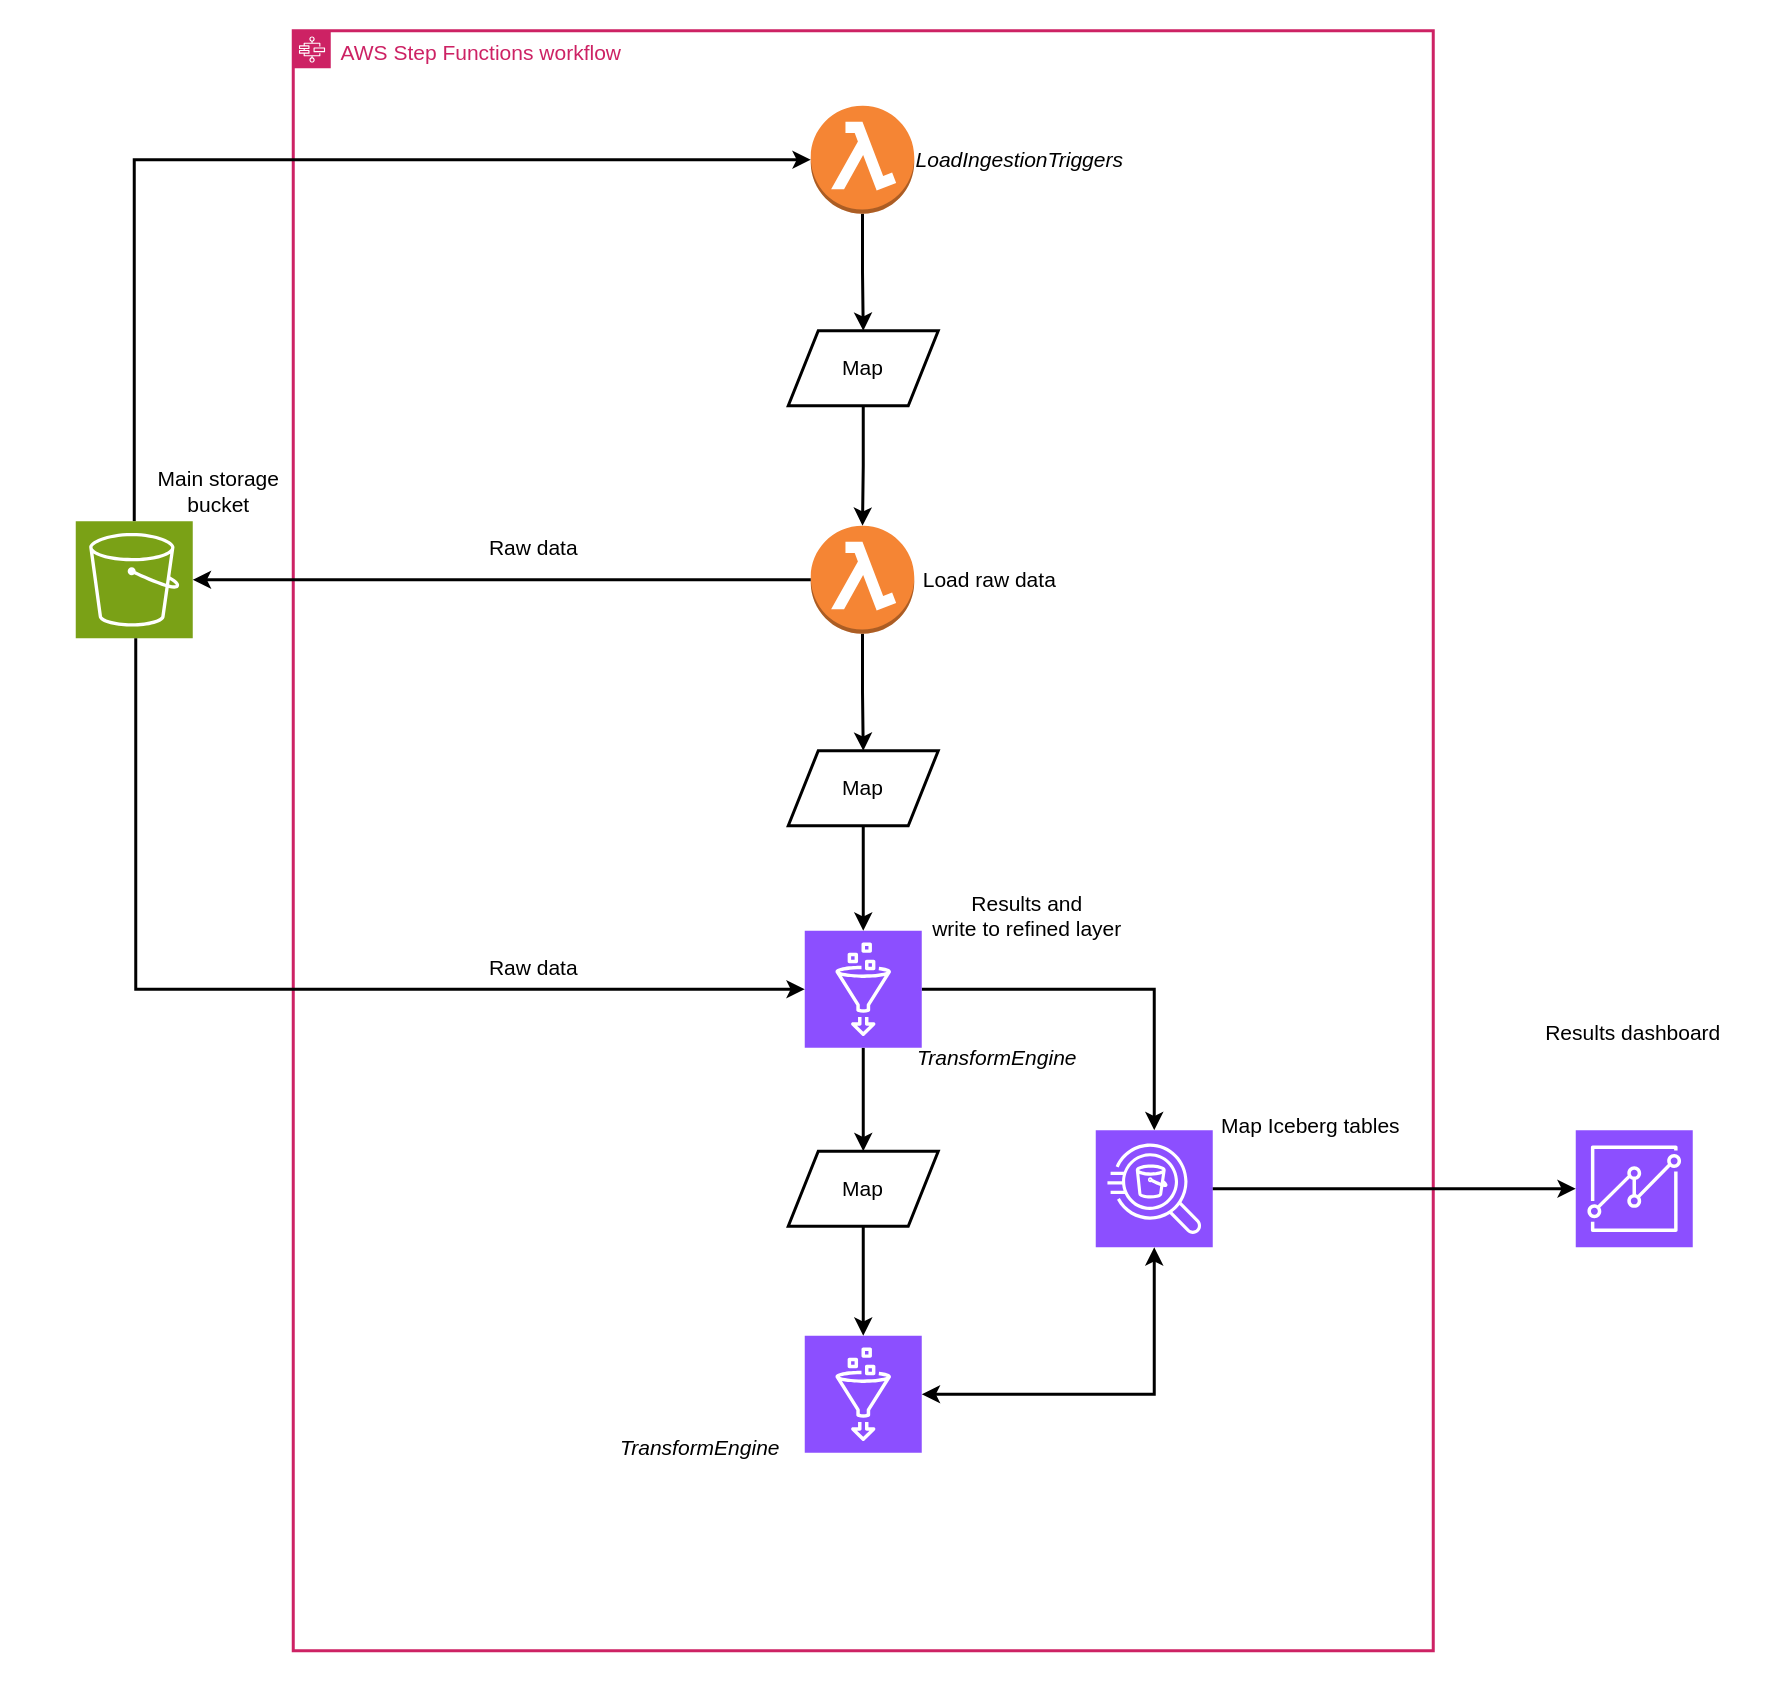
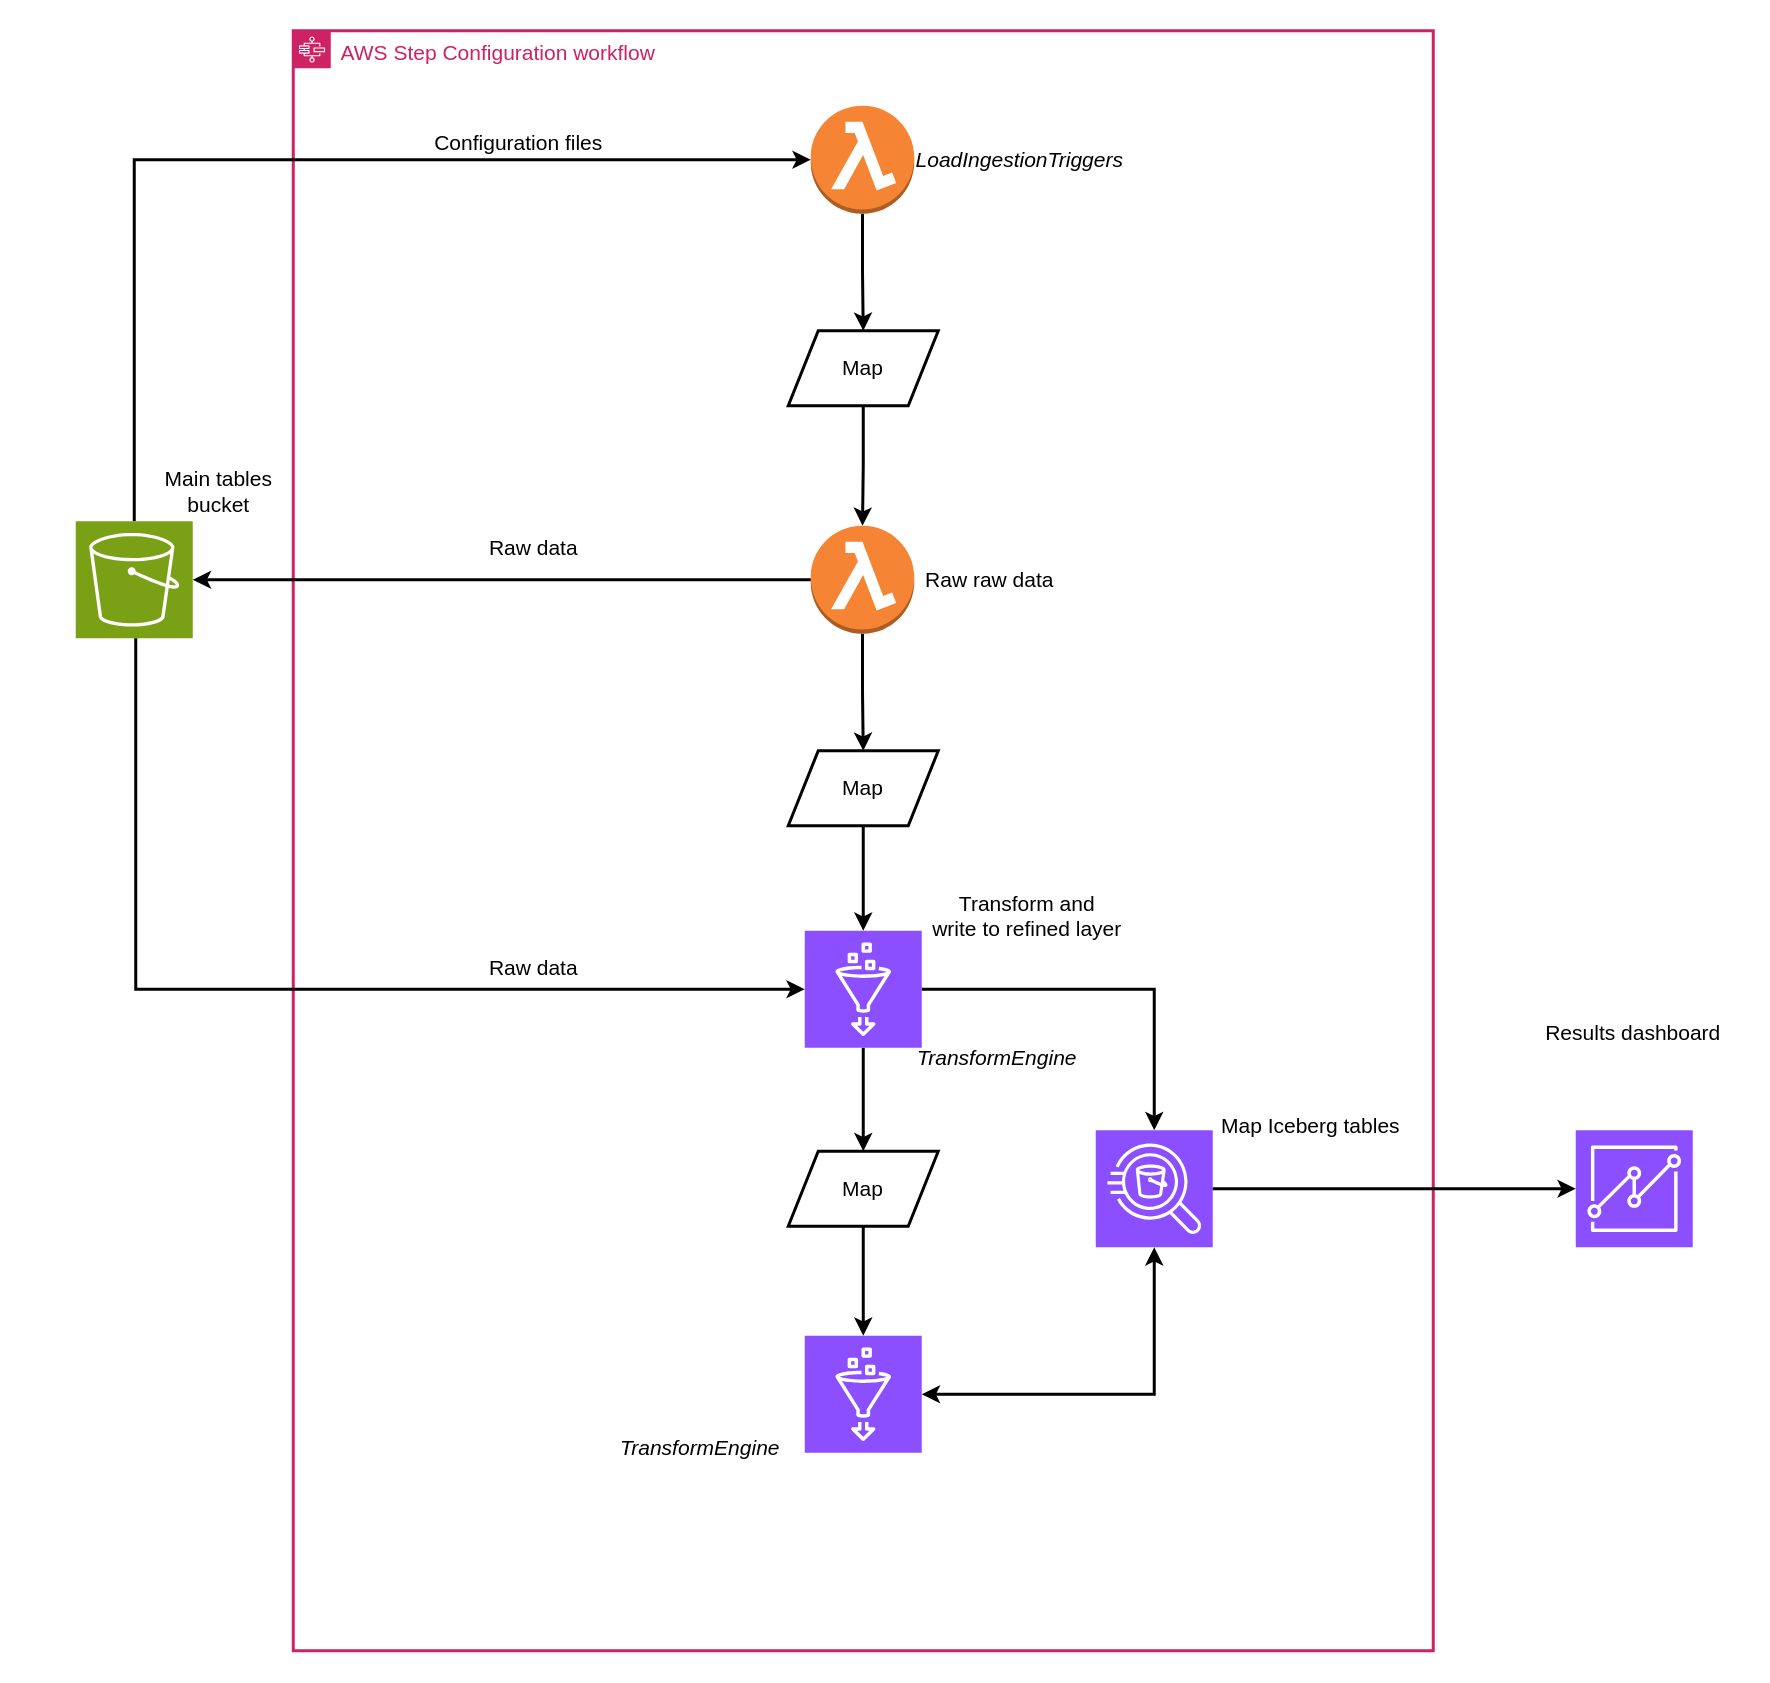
node "AWS Step Functions workflow": label "AWS Step Functions workflow" -> "AWS Step Configuration workflow"
node "Configuration files": added
node "Main storage bucket": label "Main storage bucket" -> "Main tables bucket"
node "Load raw data": label "Load raw data" -> "Raw raw data"
node "Results andwrite to refined layer": label "Results andwrite to refined layer" -> "Transform andwrite to refined layer"
